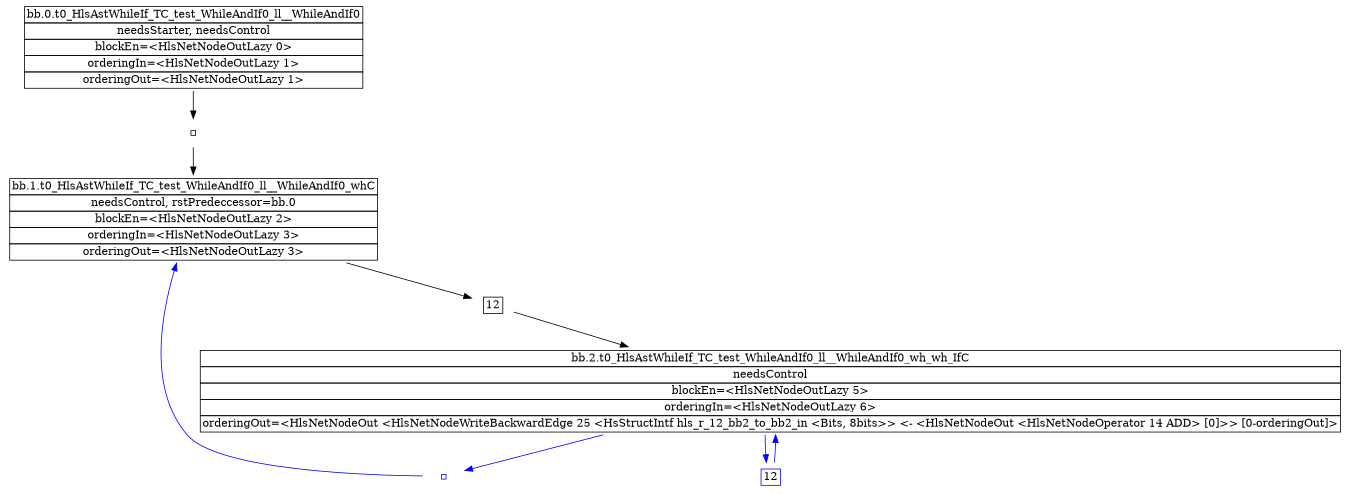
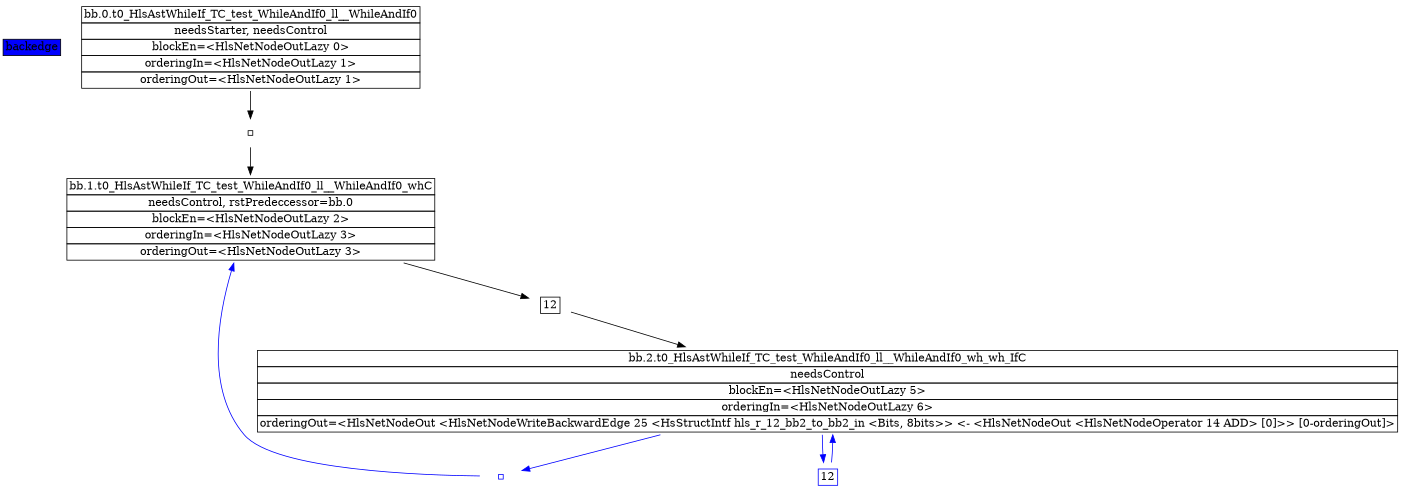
node "backedge": added
